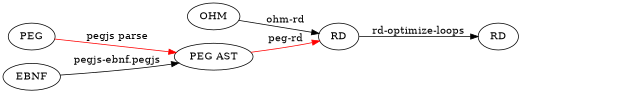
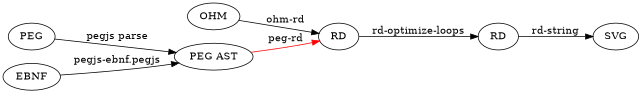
node "SVG": added
edge "PEG" -> "PEG AST": color red -> black
